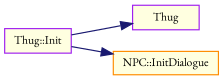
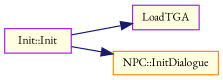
node "Thug": label "Thug" -> "LoadTGA"
node "Thug::Init": label "Thug::Init" -> "Init::Init"
